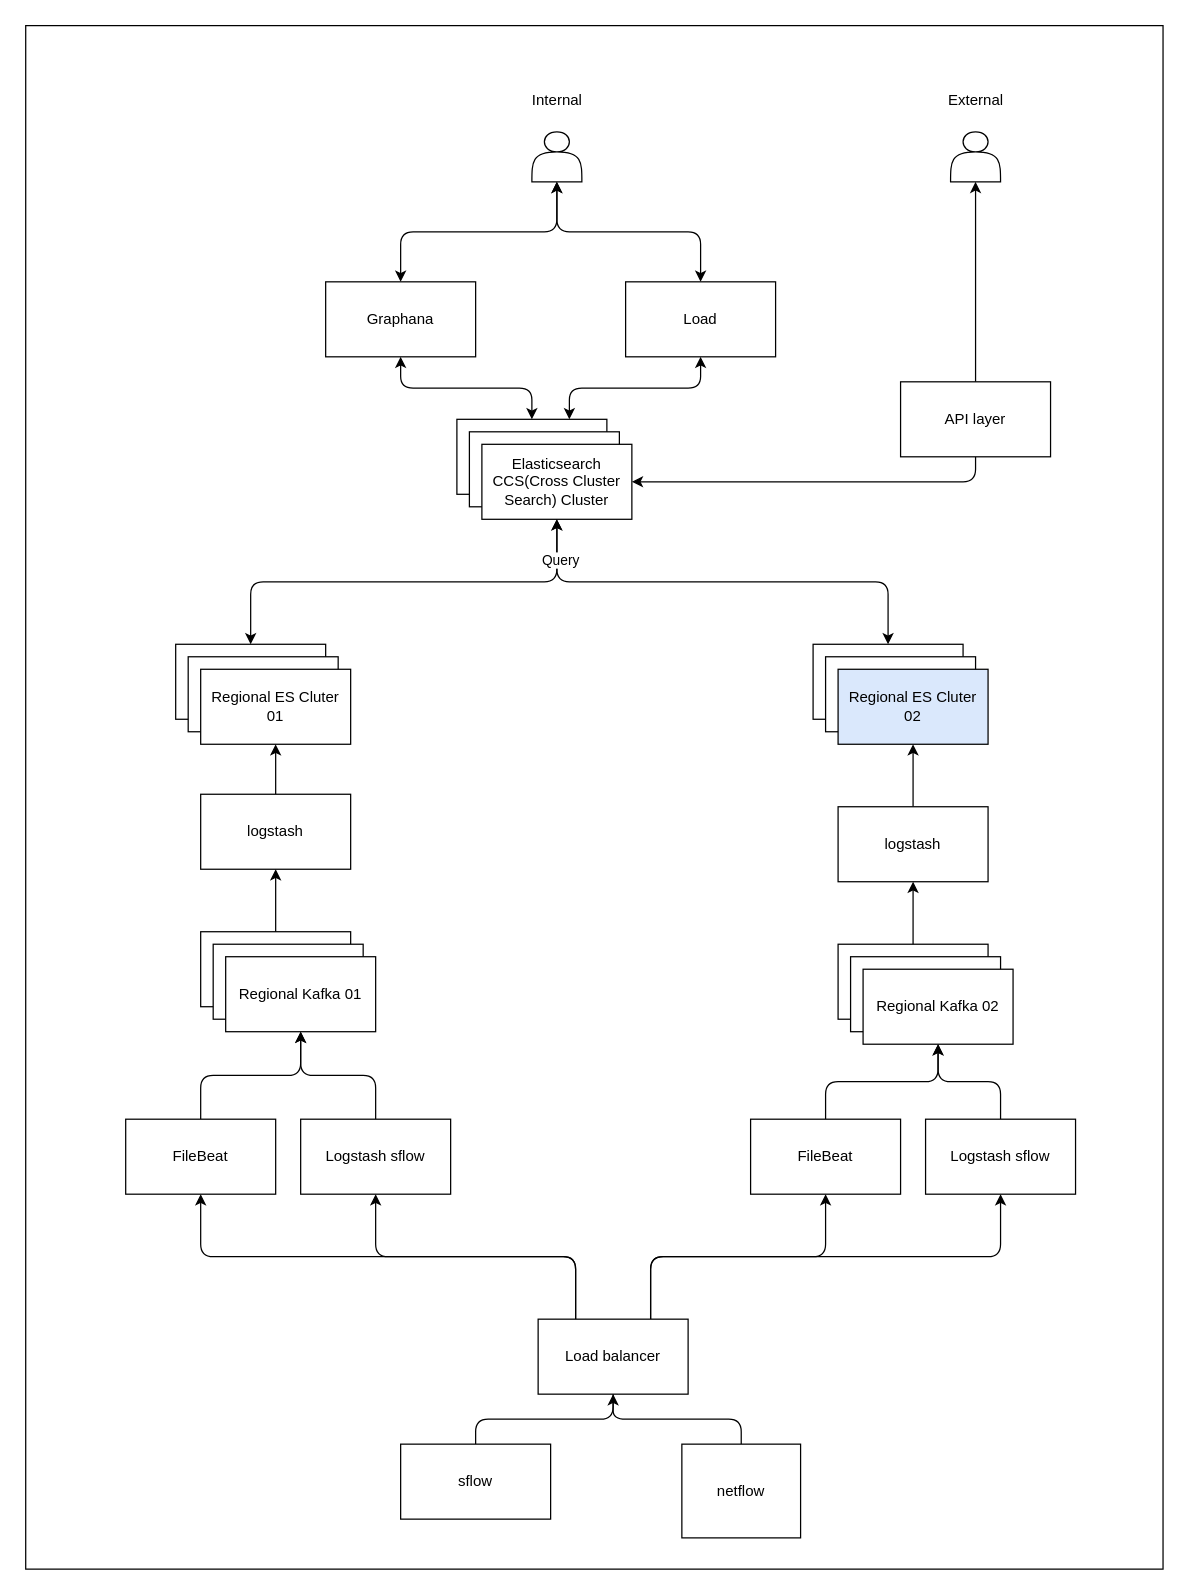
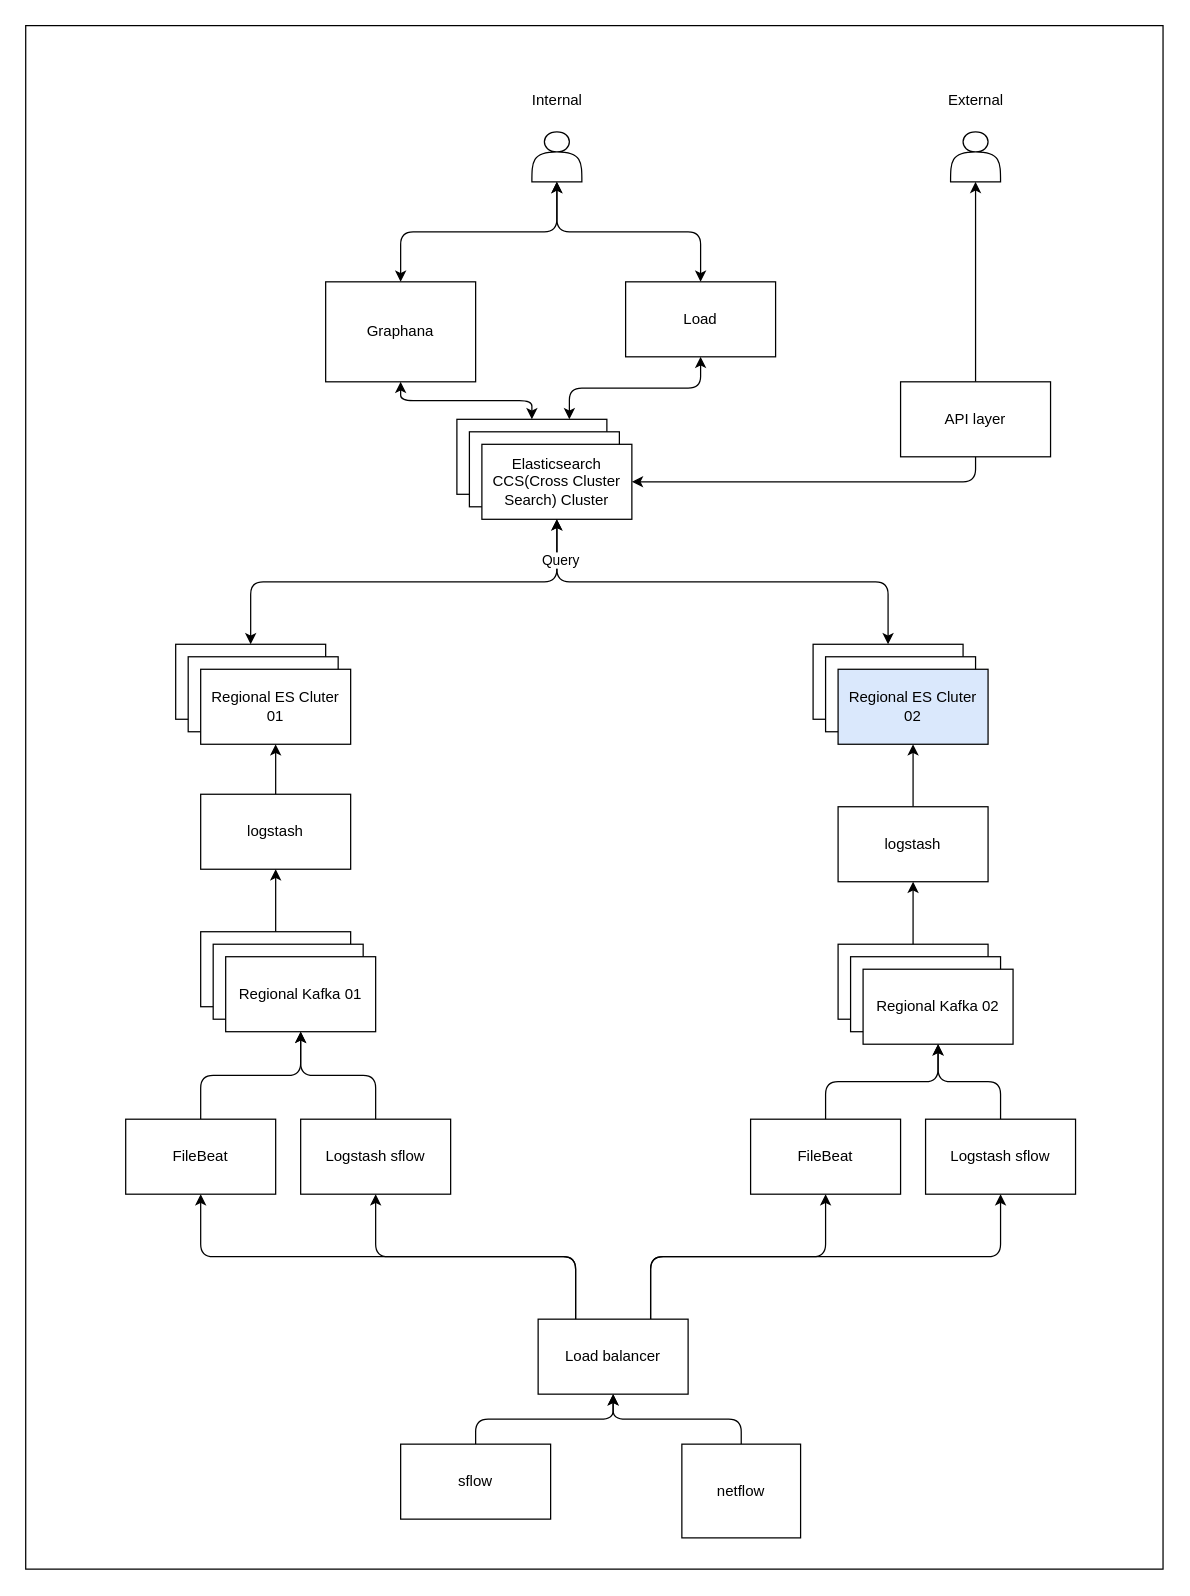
node "Graphana": size 150x75 -> 150x100
edge "Load balancer" -- "sflow": arrowhead none -> classic
